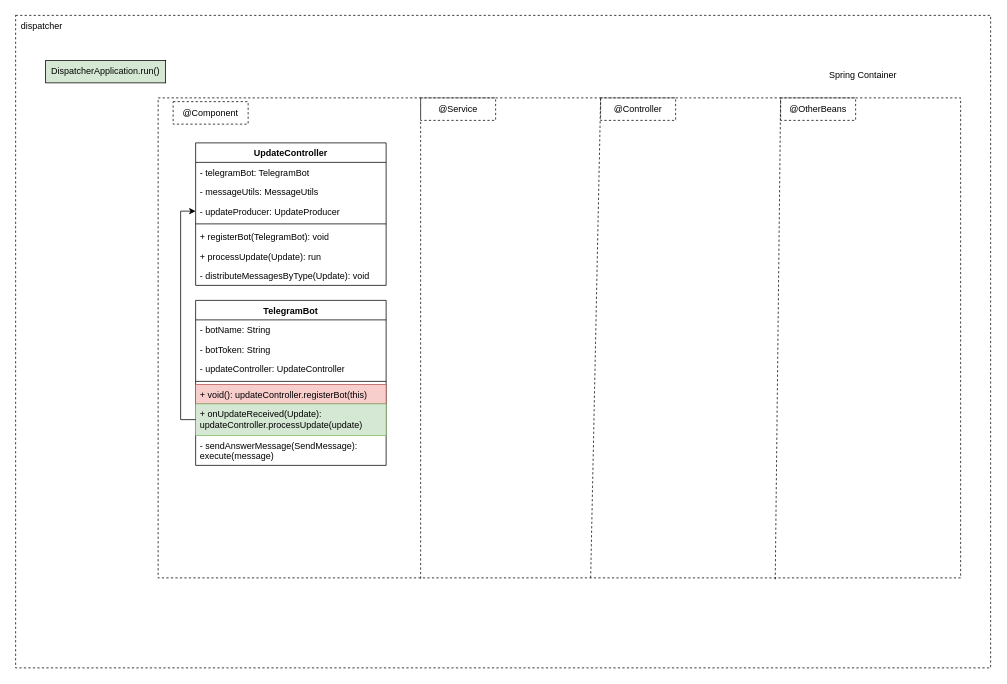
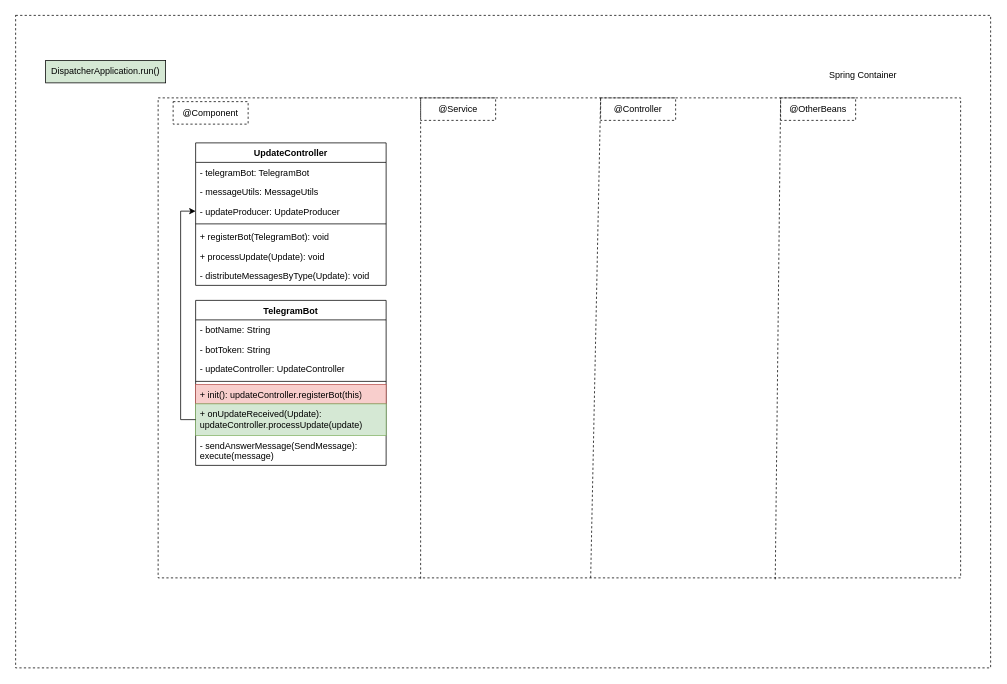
node "dispatcher": removed
node "+ processUpdate(Update): run": label "+ processUpdate(Update): run" -> "+ processUpdate(Update): void"
node "+ void(): updateController.registerBot(this)": label "+ void(): updateController.registerBot(this)" -> "+ init(): updateController.registerBot(this)"
